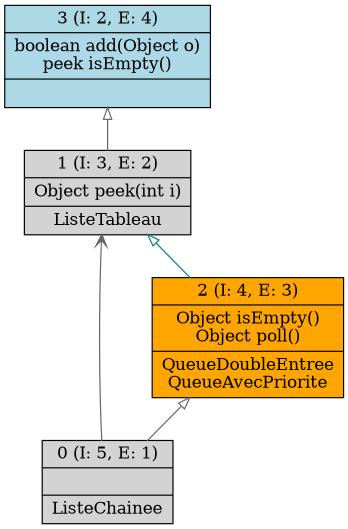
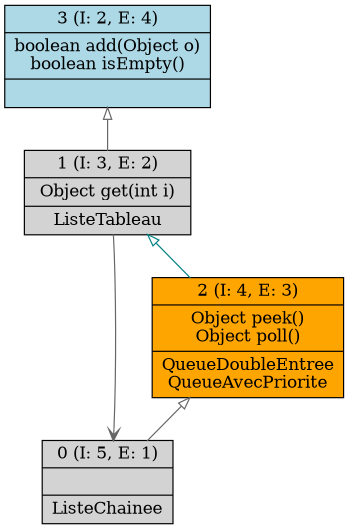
node "3 (I: 2, E: 4)": text "peek isEmpty()" -> "boolean isEmpty()"
node "1 (I: 3, E: 2)": text "Object peek(int i)" -> "Object get(int i)"
node "2 (I: 4, E: 3)": text "Object isEmpty()" -> "Object peek()"
edge "0 (I: 5, E: 1)" -> "1 (I: 3, E: 2)": reversed
